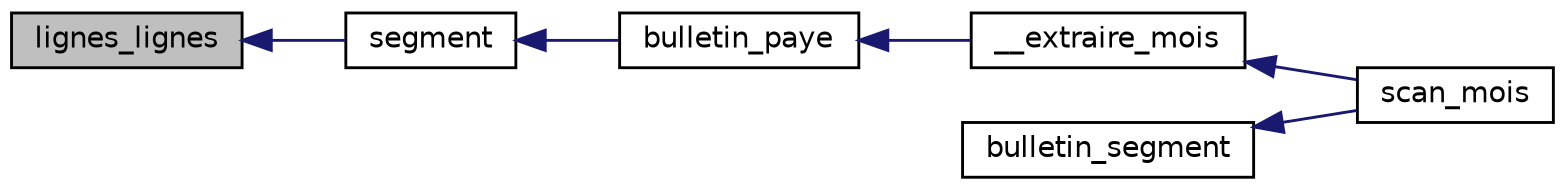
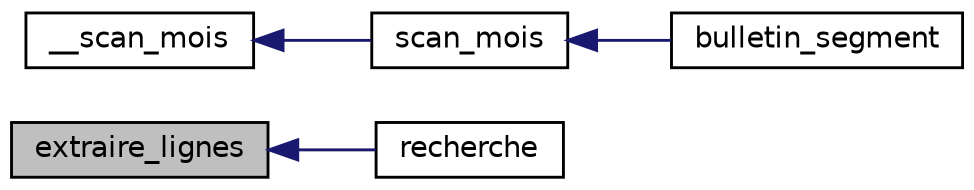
node "lignes_lignes": label "lignes_lignes" -> "extraire_lignes"
node "segment": label "segment" -> "recherche"
node "bulletin_paye": removed
node "__extraire_mois": label "__extraire_mois" -> "__scan_mois"
edge "scan_mois" -> "bulletin_segment": reversed
